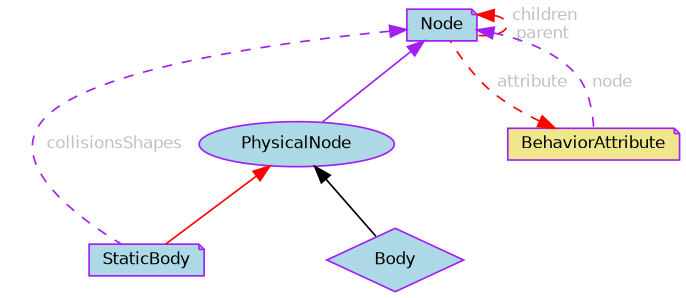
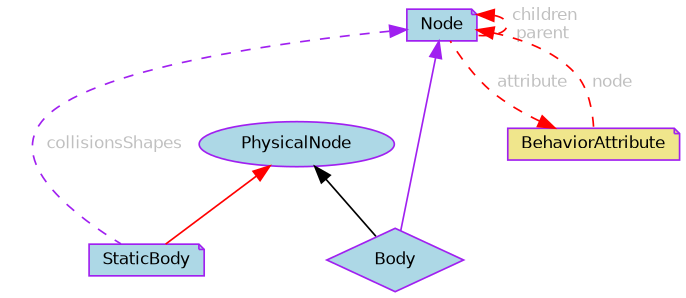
edge "BehaviorAttribute" -> "Node": color purple -> red
edge "PhysicalNode" -> "Node": now "Body" -> "Node"
